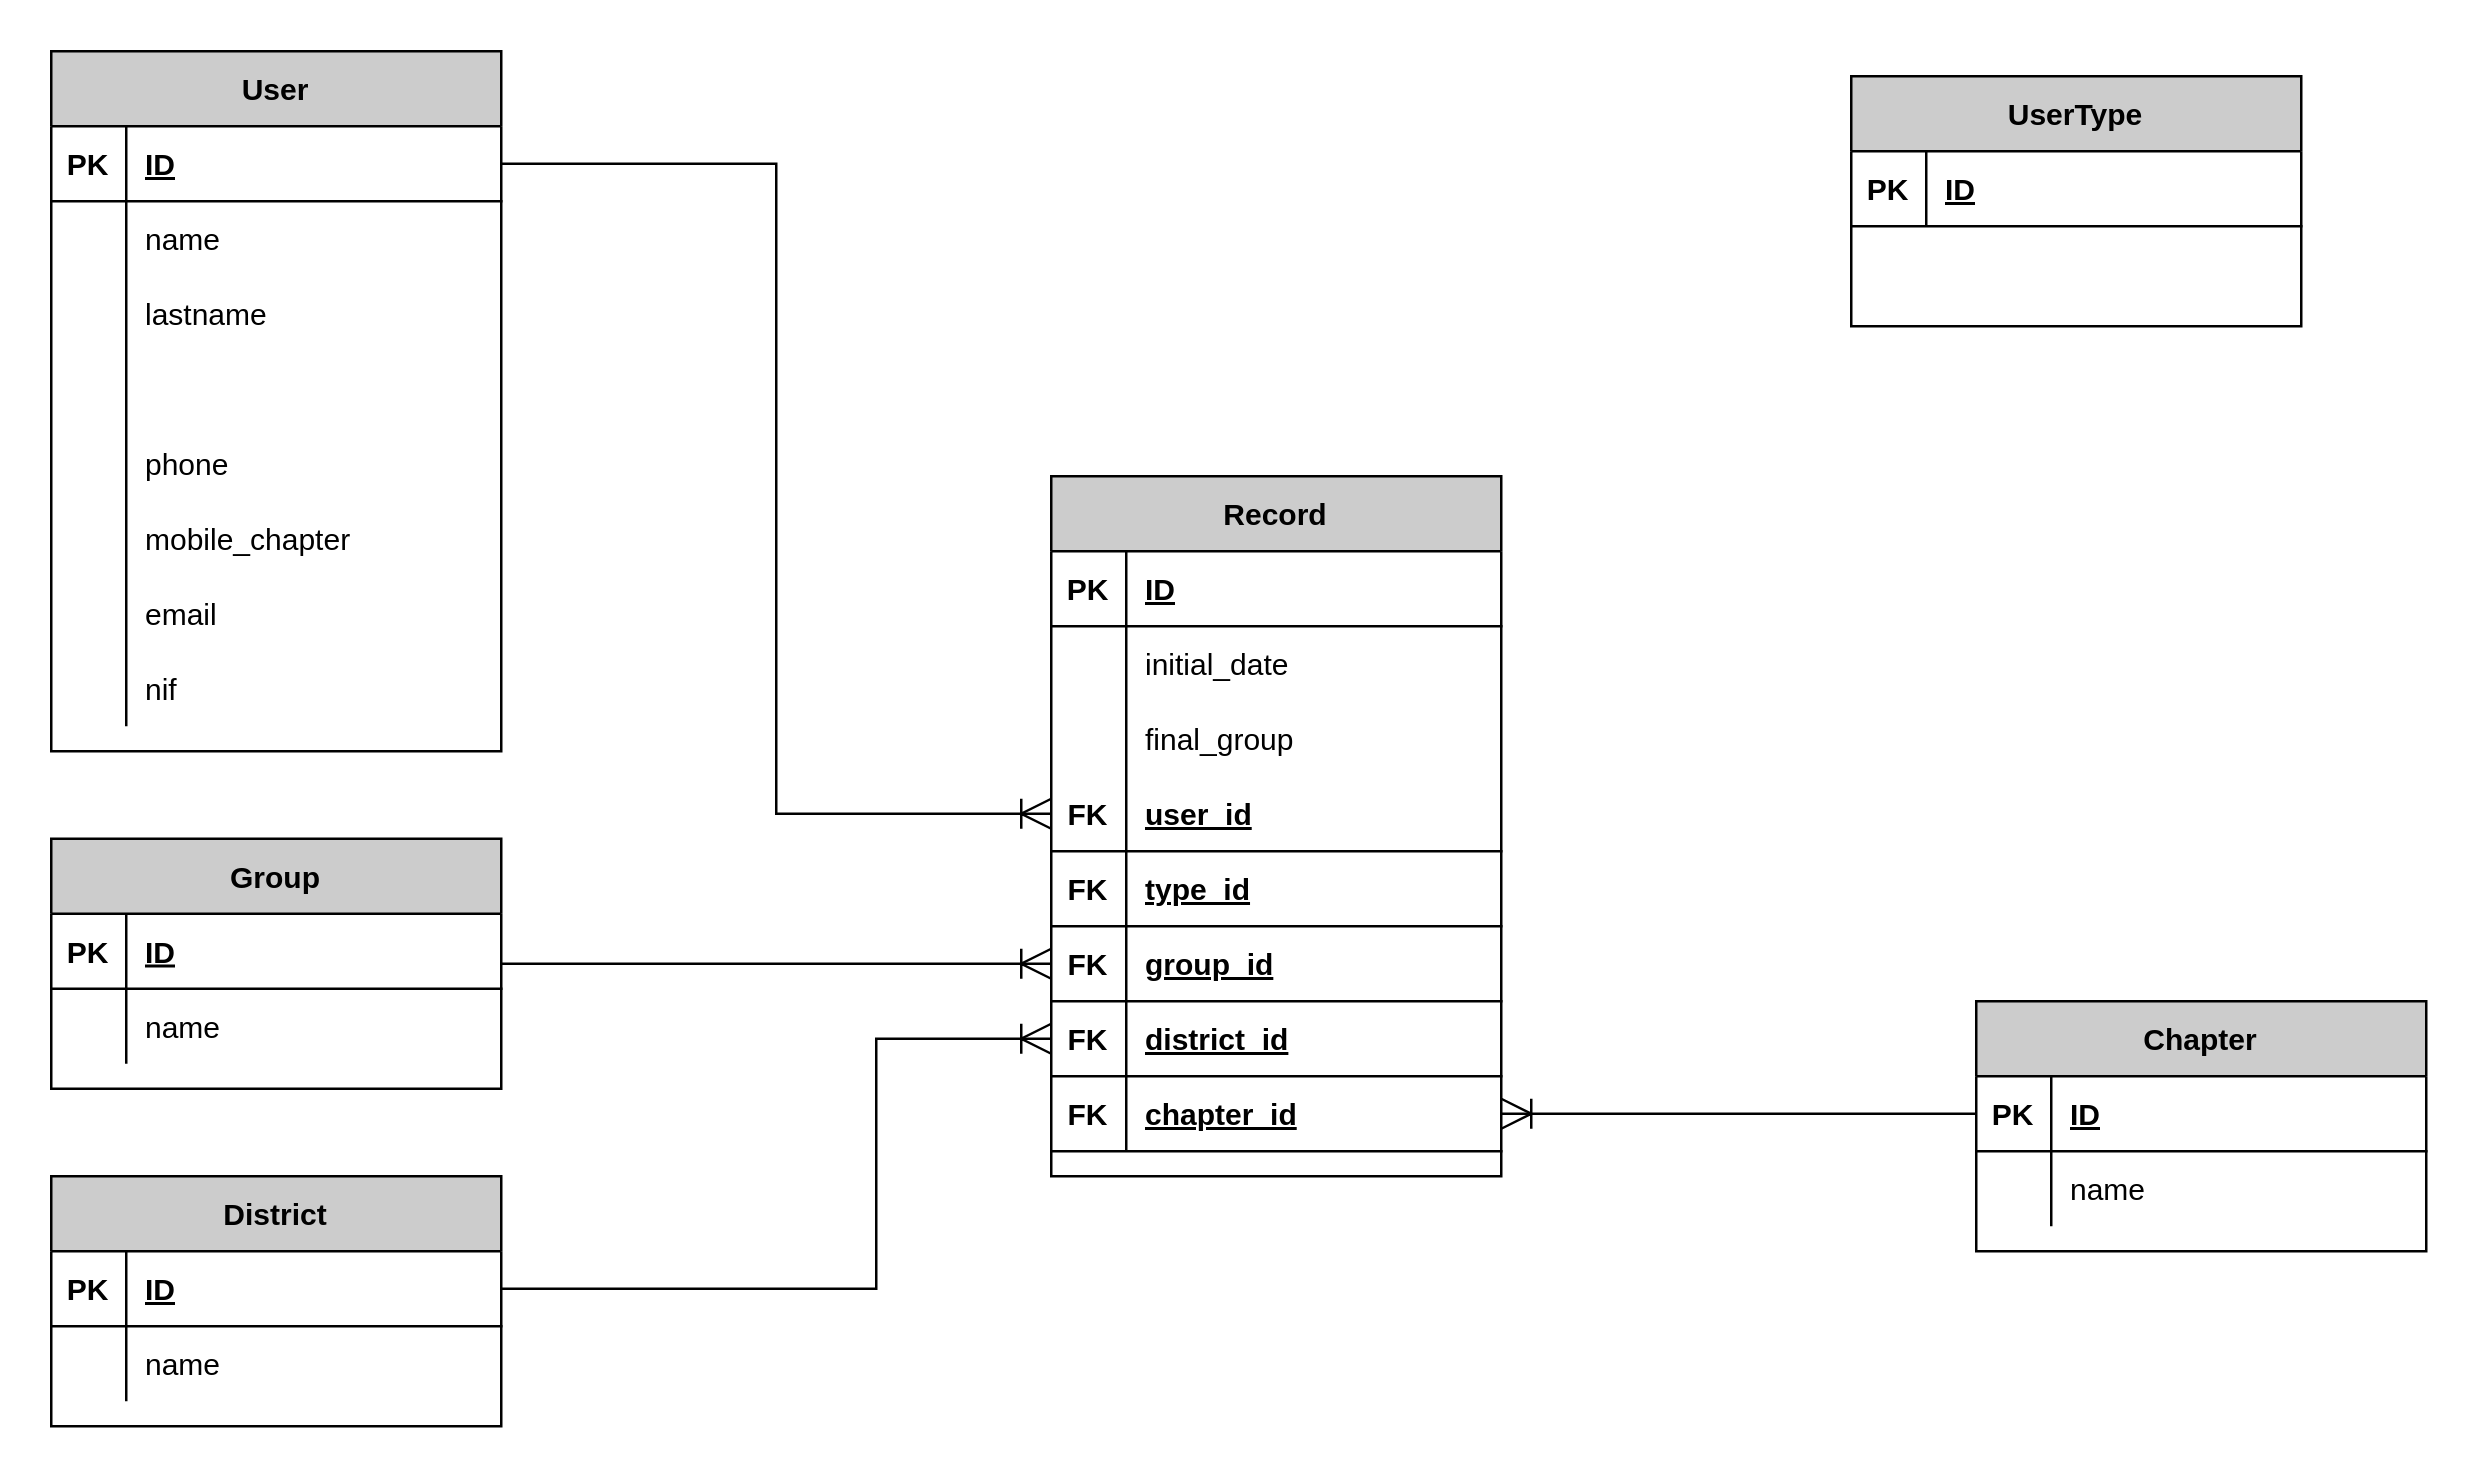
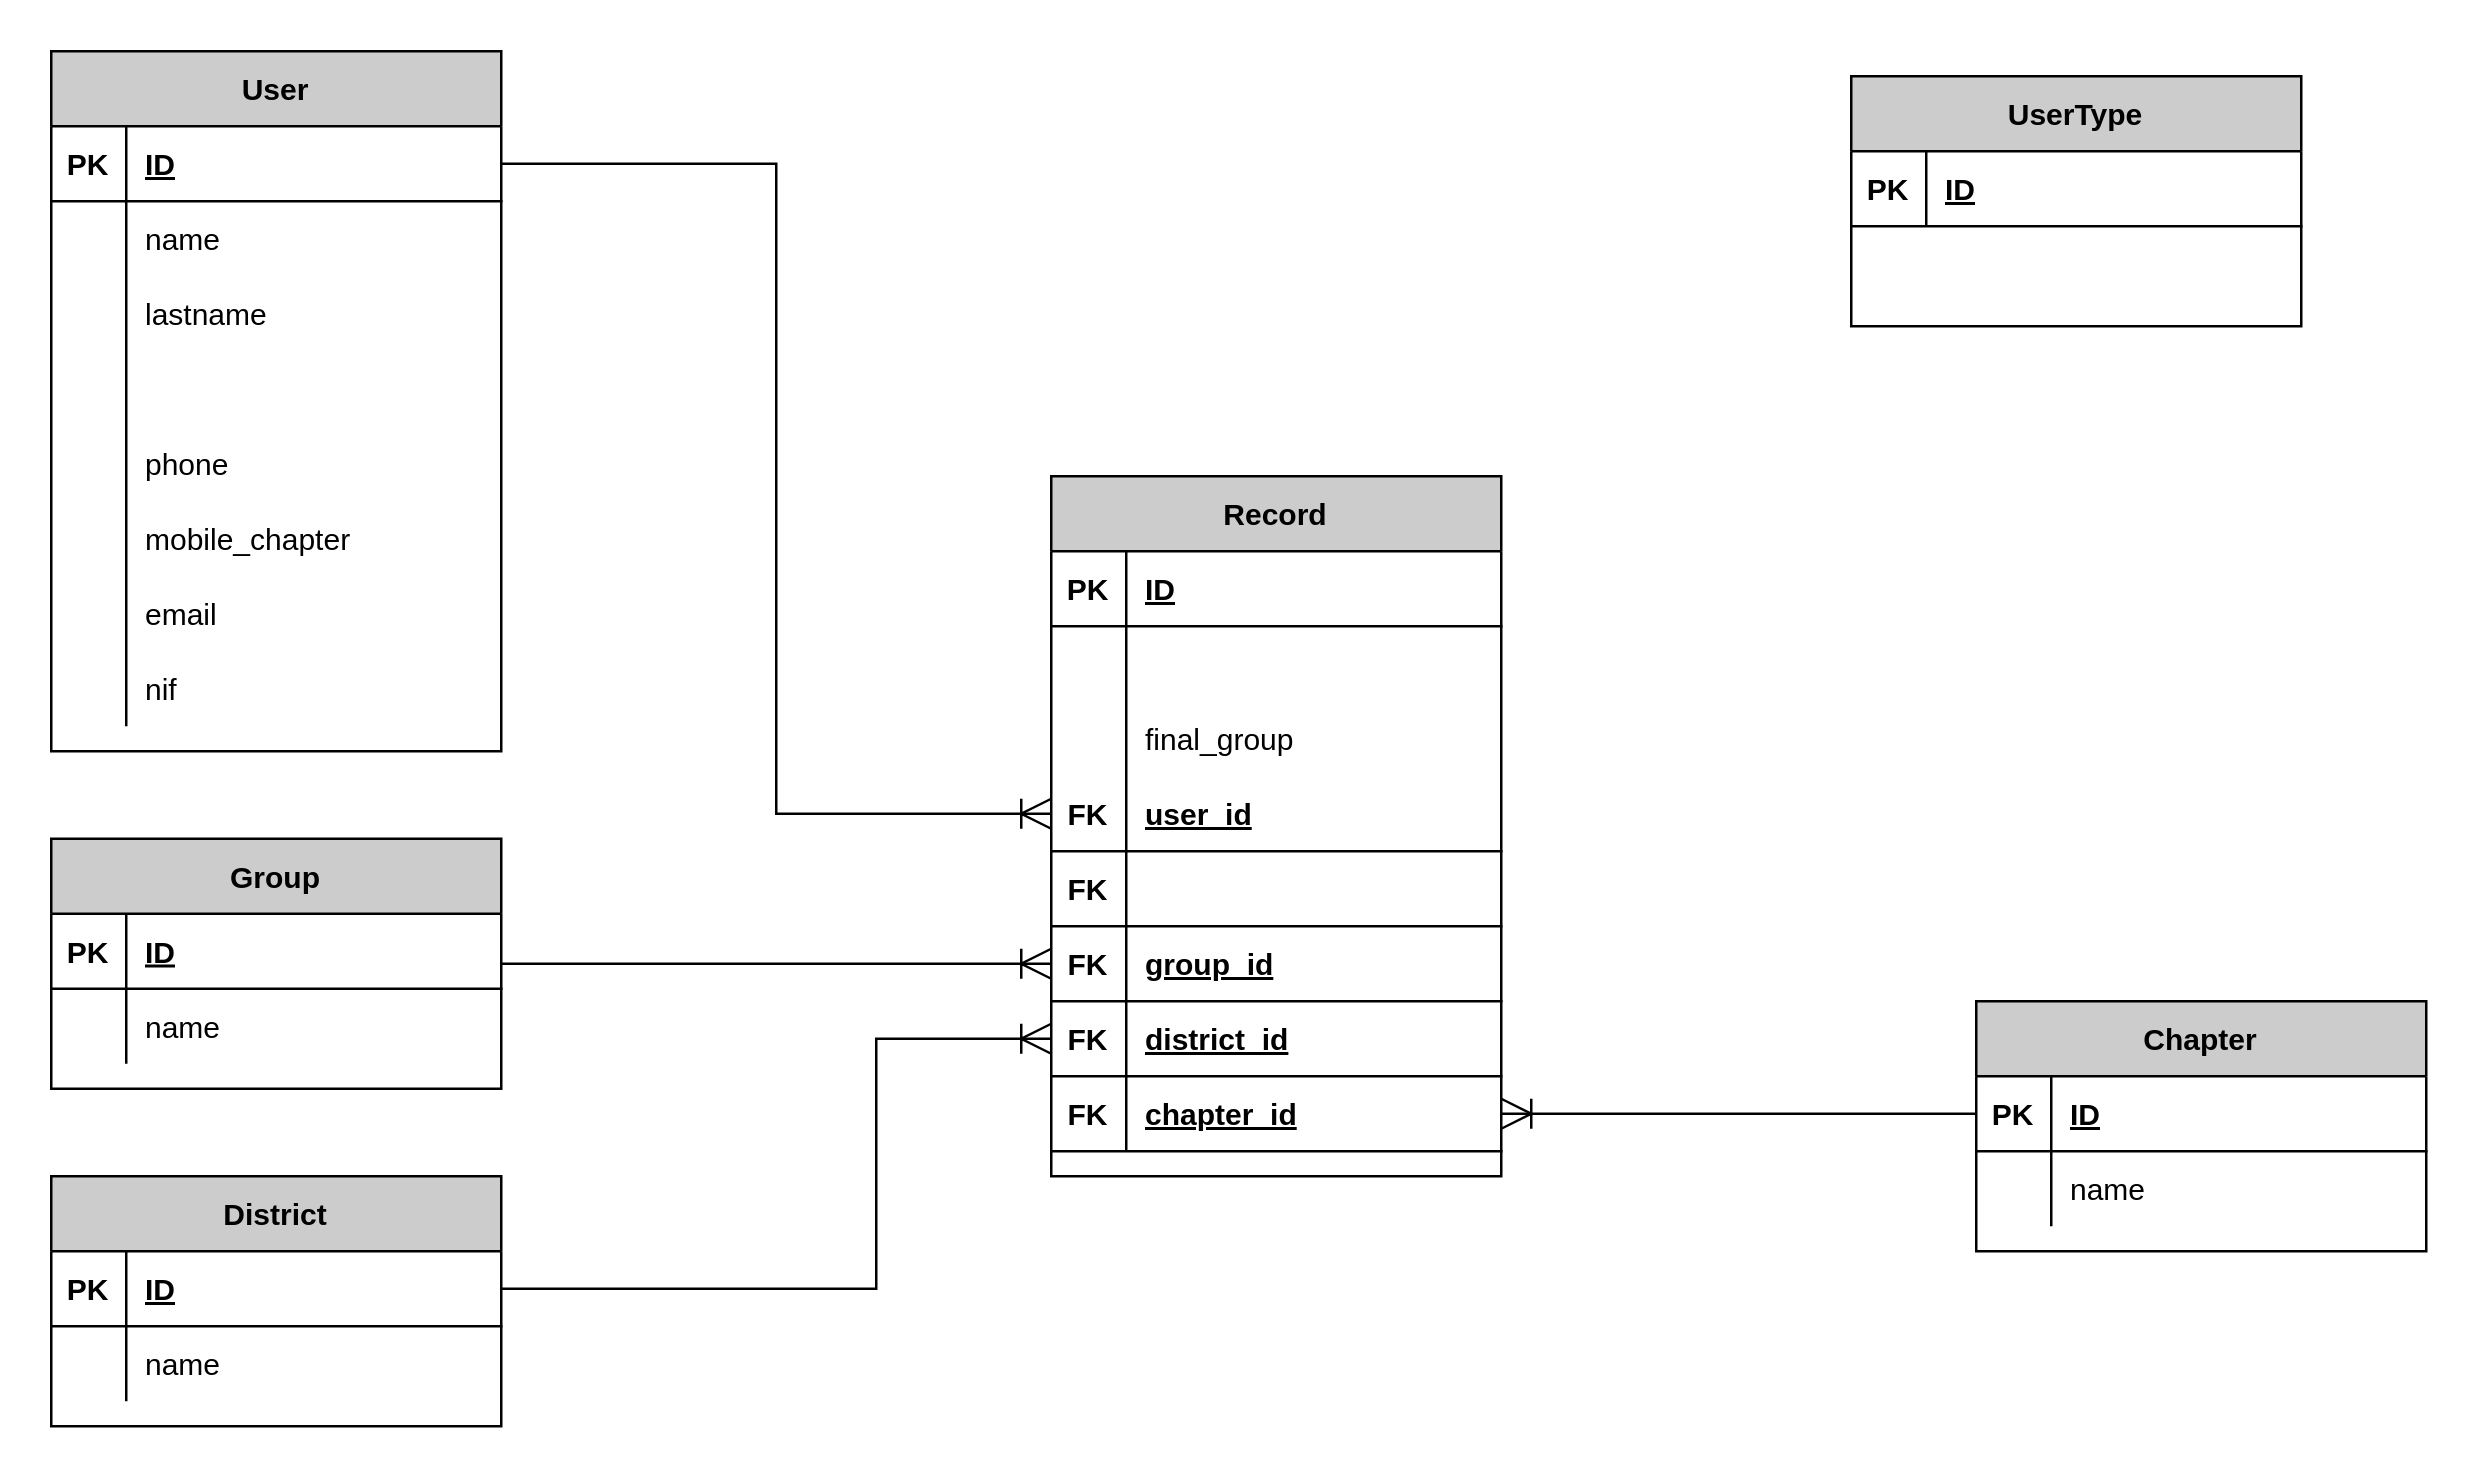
node "initial_date": removed
node "type_id": removed
